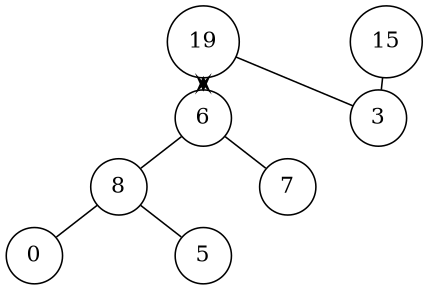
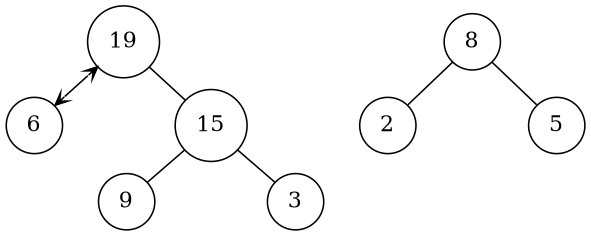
edge "19" -- "3": now "19" -- "15"
edge "6" -- "8": removed
node "7": removed
node "9": added
node "0": label "0" -> "2"
